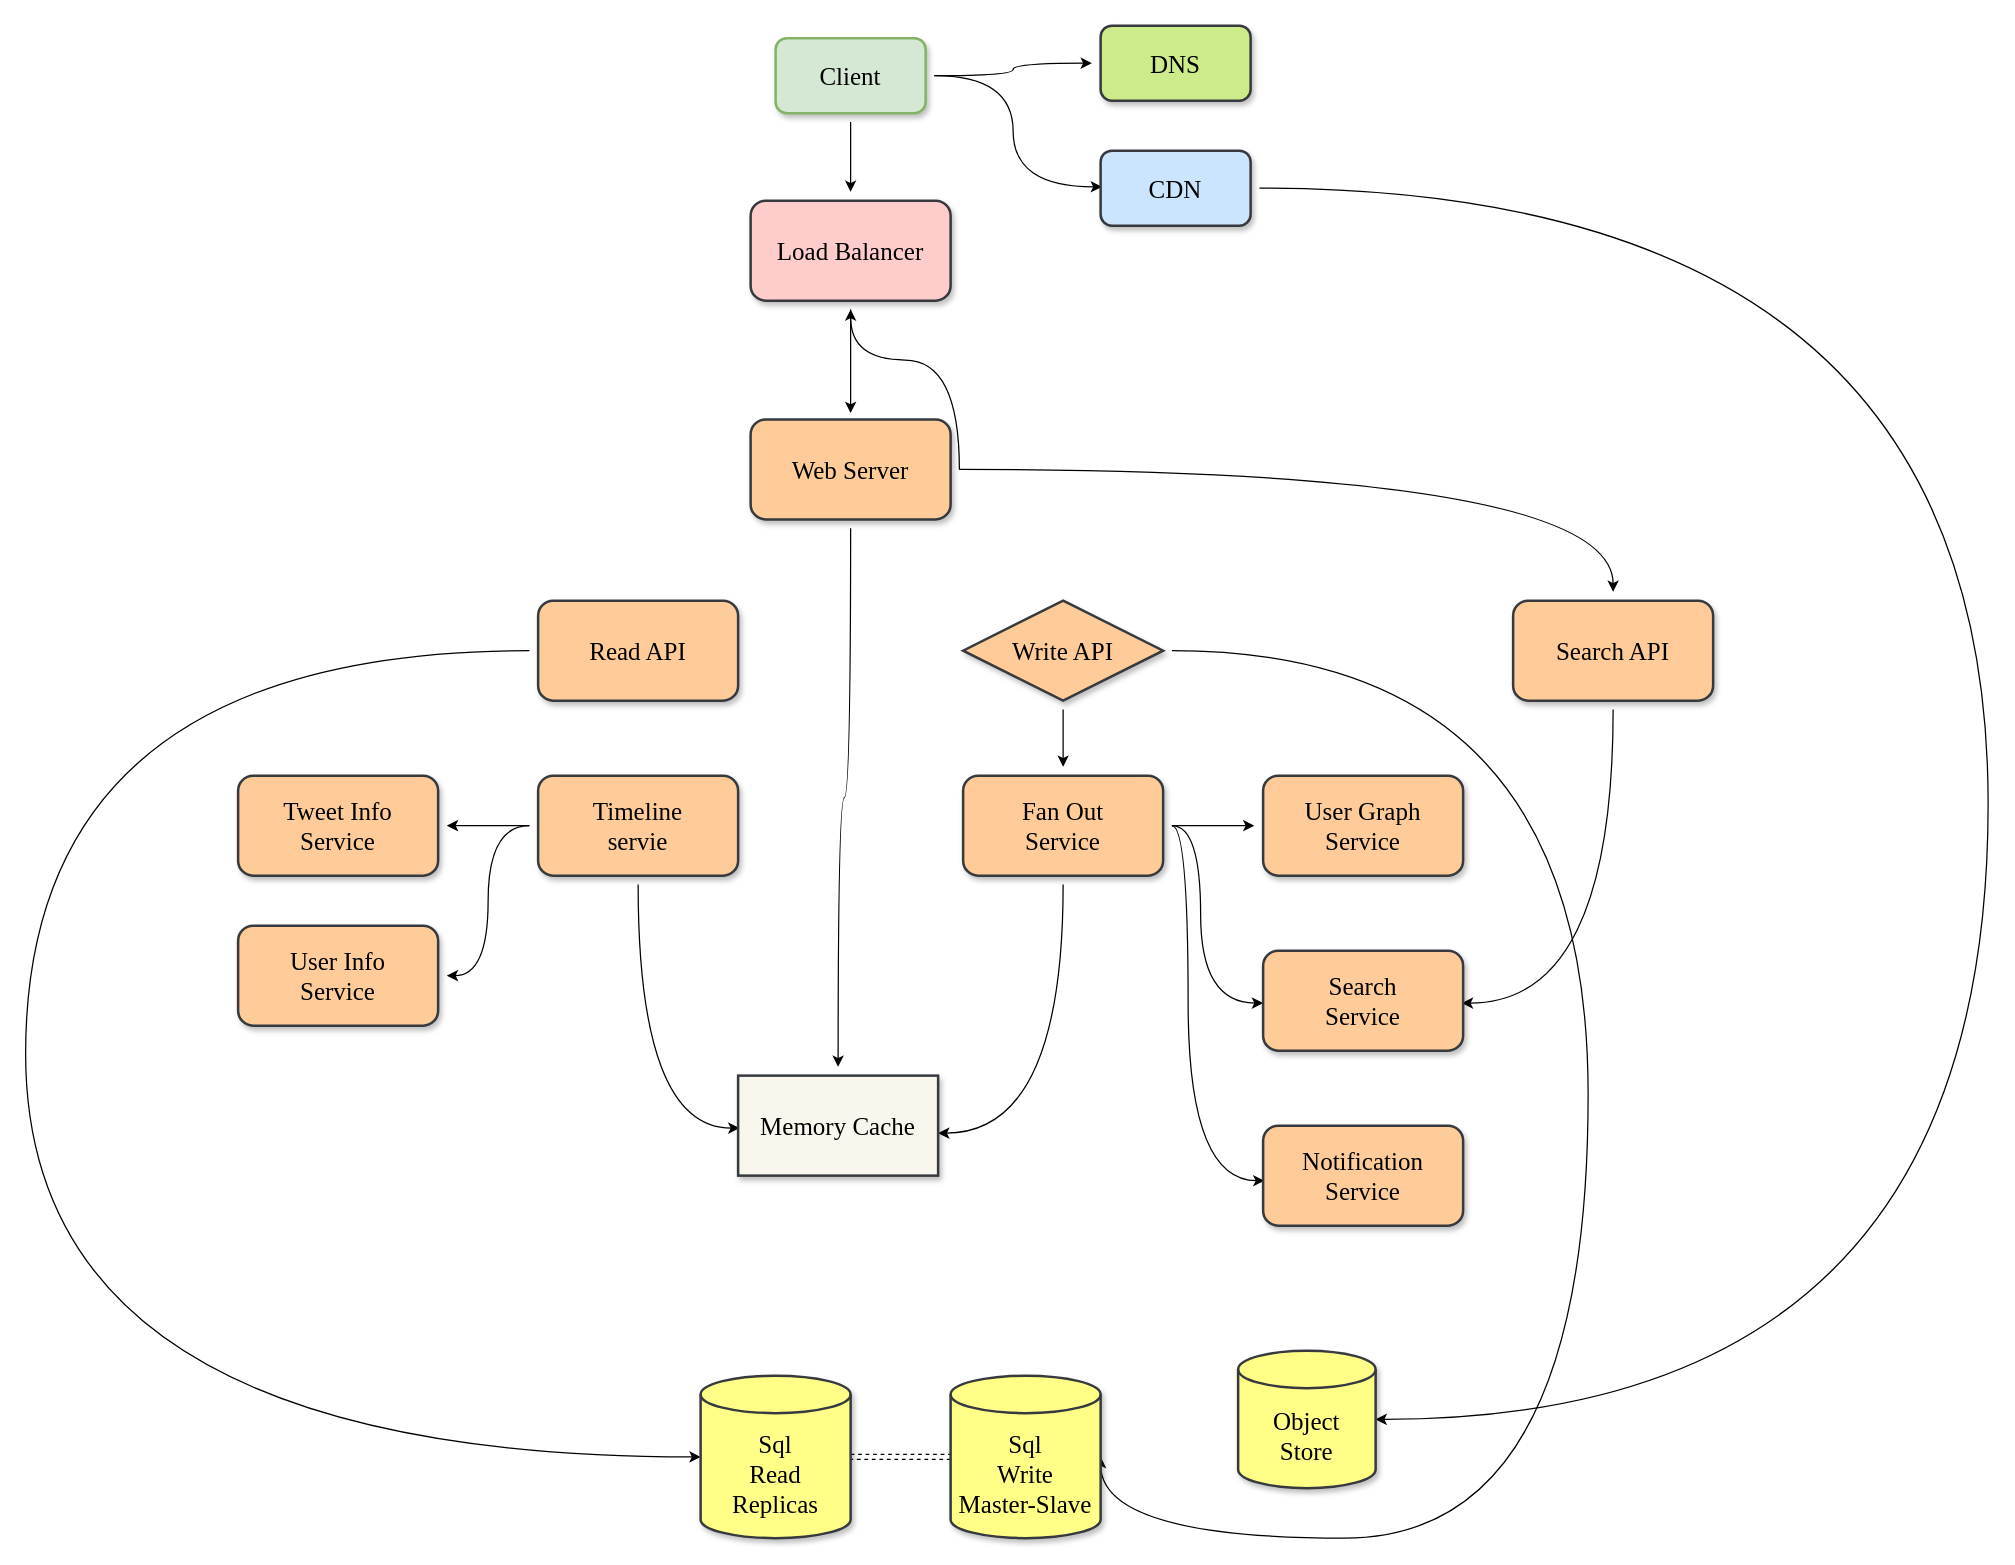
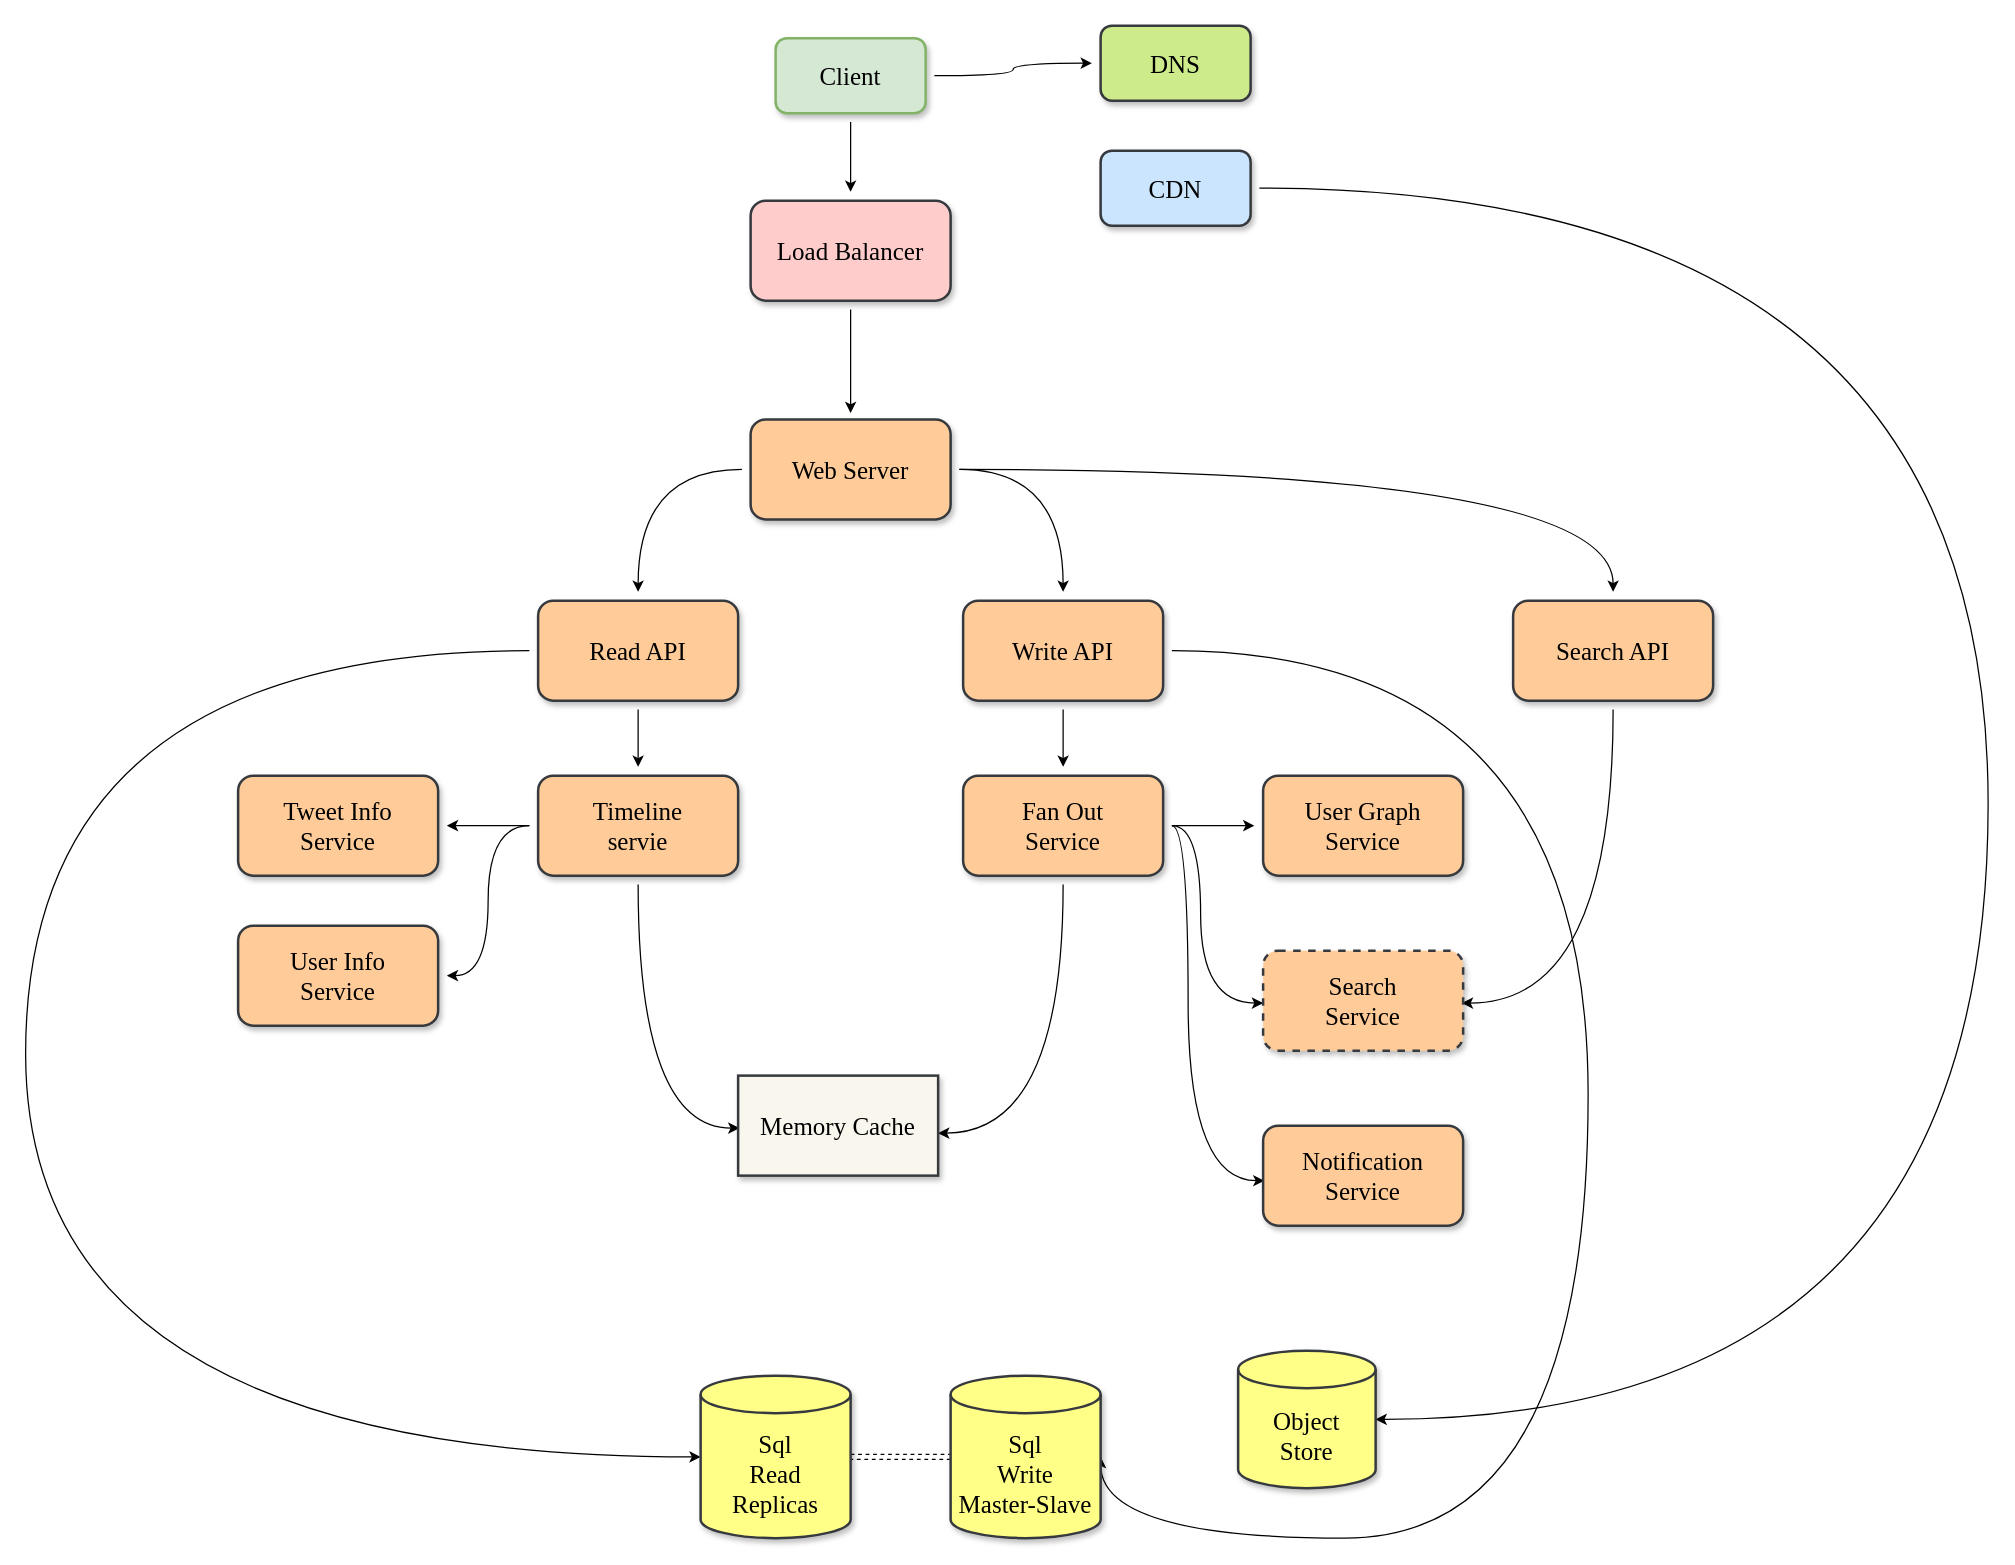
edge "Client" -> "CDN": removed
edge "Web Server" -> "Load Balancer": now "Web Server" -> "Write API"
node "Write API": shape diamond -> rounded rectangle
edge "Read API" -> "Timeline servie": added
edge "Web Server" -> "Memory Cache": now "Web Server" -> "Read API"
node "Search Service": style solid -> dashed
